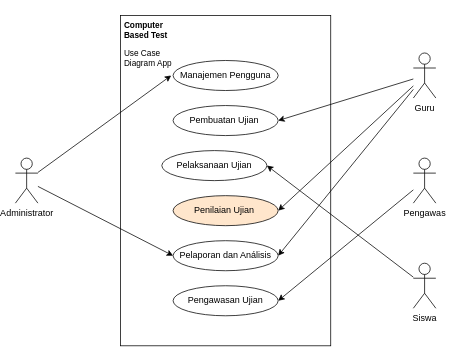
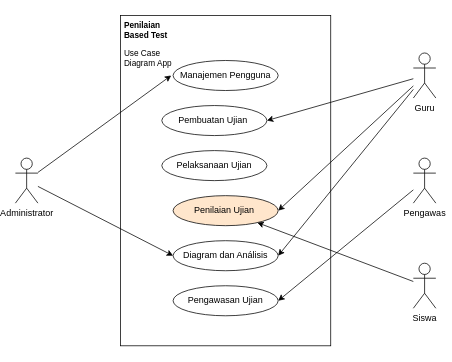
node "Computer Based TestUse Case Diagram App": label "Computer Based TestUse Case Diagram App" -> "Penilaian Based TestUse Case Diagram App"
node "Pembuatan Ujian": moved (225, 120) -> (214, 120)
edge "Siswa" -> "Pelaksanaan Ujian": now "Siswa" -> "Penilaian Ujian"
node "Pelaporan dan Análisis": label "Pelaporan dan Análisis" -> "Diagram dan Análisis"
